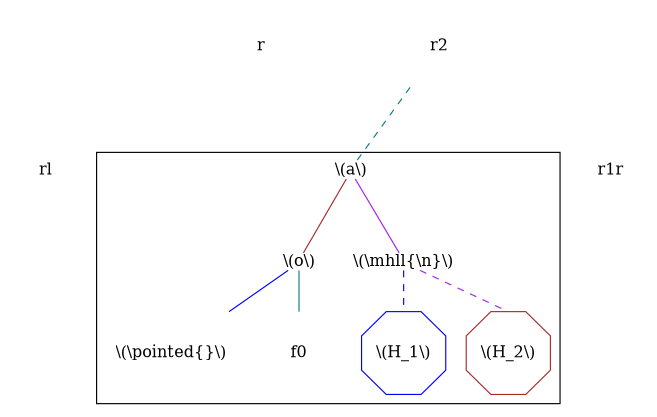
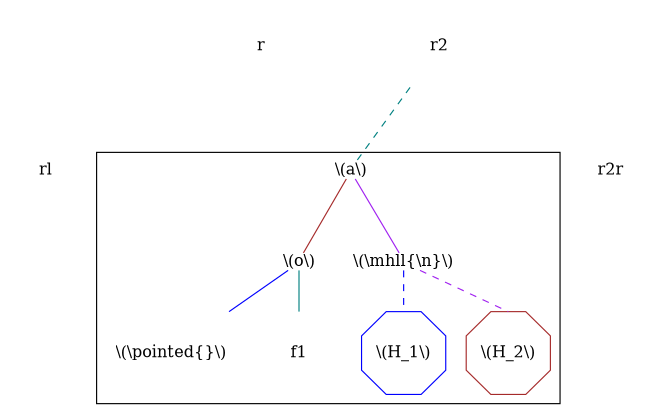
node "r1r": label "r1r" -> "r2r"
node "f0": label "f0" -> "f1"
